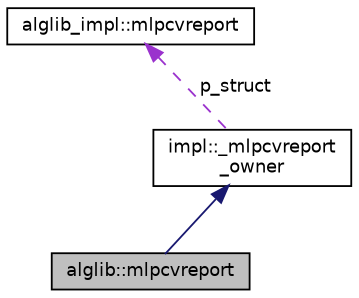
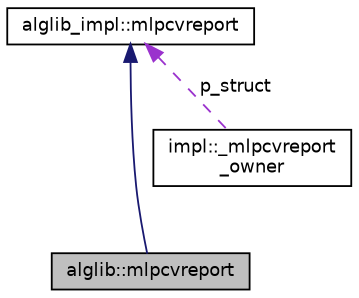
edge "alglib::mlpcvreport" -> "impl::_mlpcvreport _owner": now "alglib::mlpcvreport" -> "alglib_impl::mlpcvreport"
